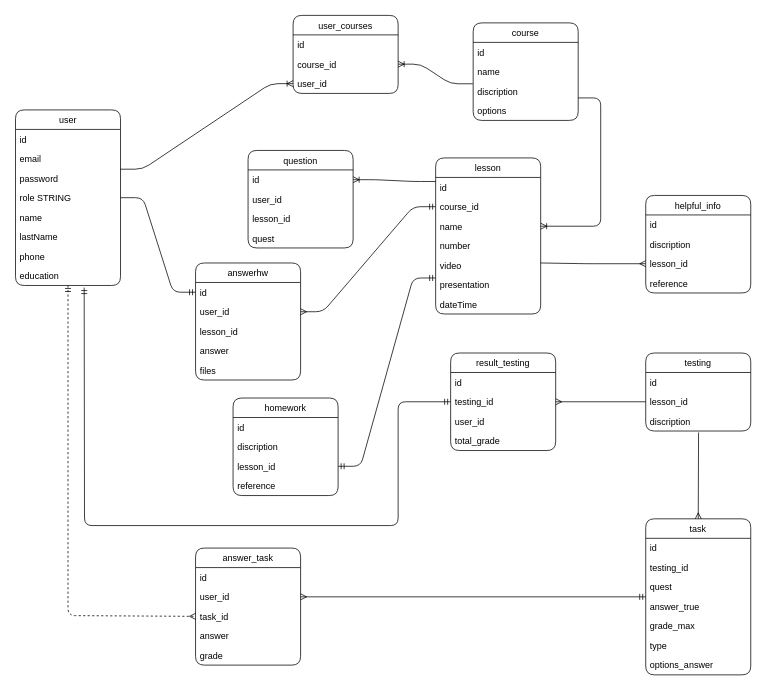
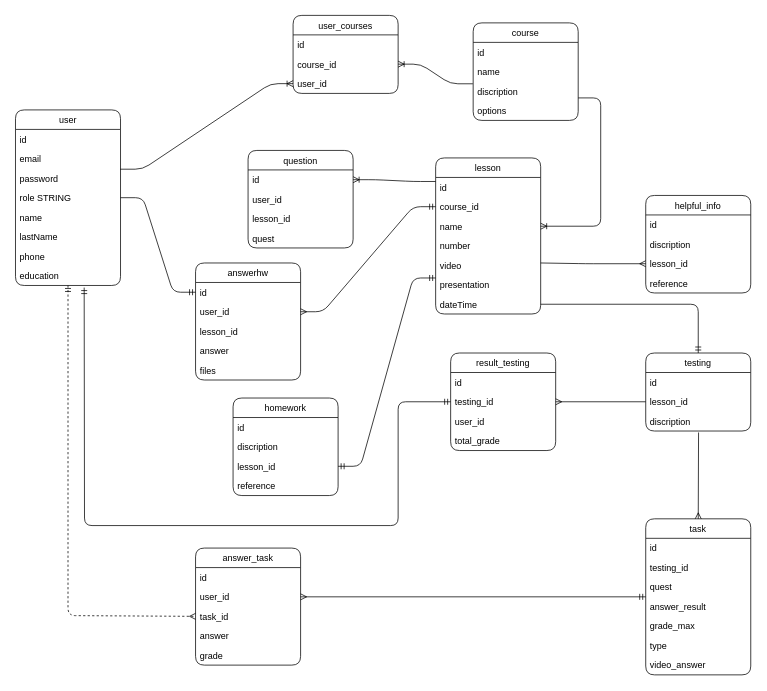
edge "dateTime" -> "testing": added
node "answer_true": label "answer_true" -> "answer_result"
node "options_answer": label "options_answer" -> "video_answer"
